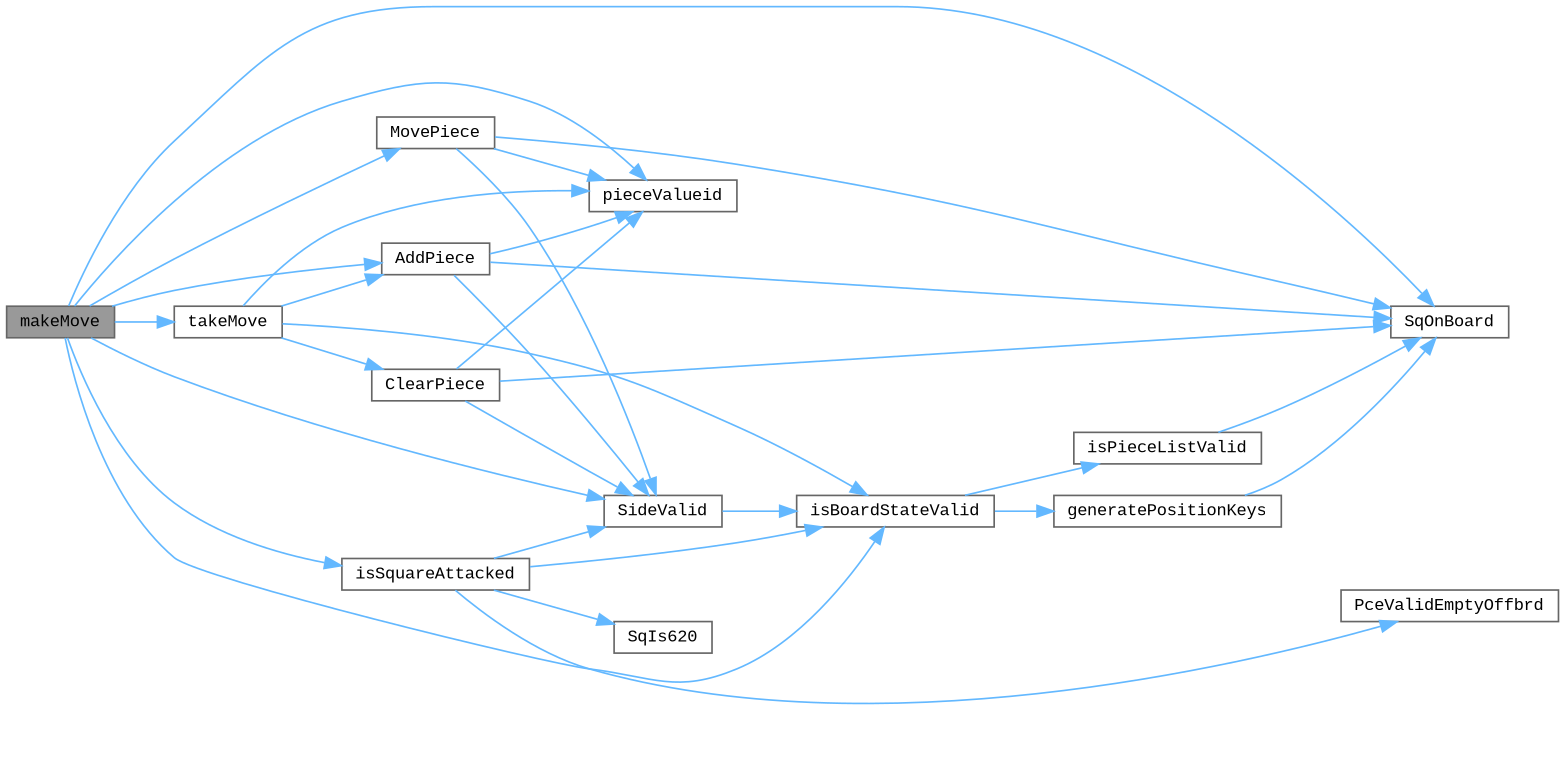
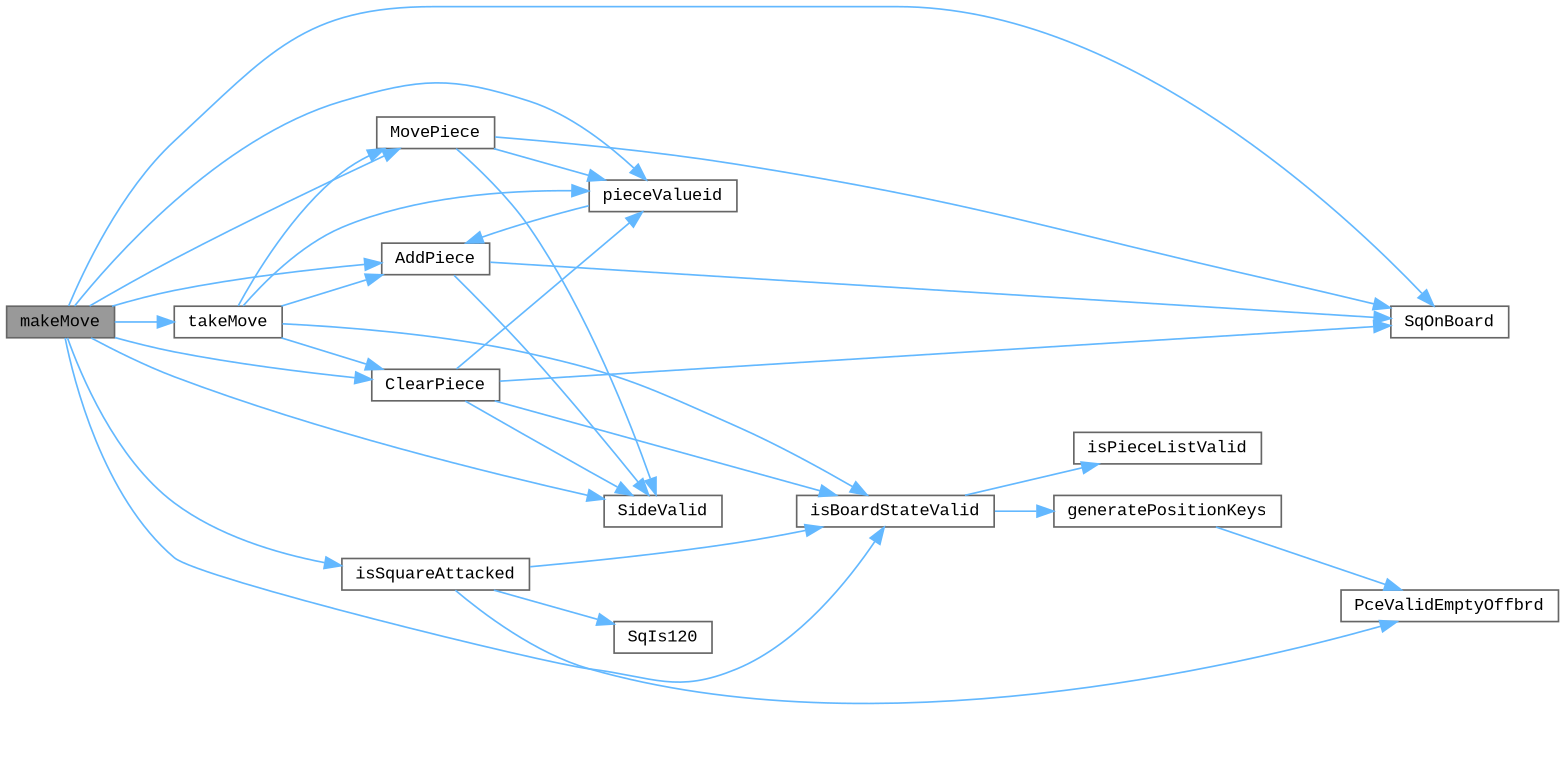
edge "takeMove" -> "MovePiece": added
edge "AddPiece" -> "pieceValueid": reversed
edge "makeMove" -> "ClearPiece": added
edge "isPieceListValid" -> "SqOnBoard": removed
edge "generatePositionKeys" -> "SqOnBoard": now "generatePositionKeys" -> "PceValidEmptyOffbrd"
edge "SideValid" -> "isBoardStateValid": now "ClearPiece" -> "isBoardStateValid"
edge "isSquareAttacked" -> "SideValid": removed
node "SqIs620": label "SqIs620" -> "SqIs120"
